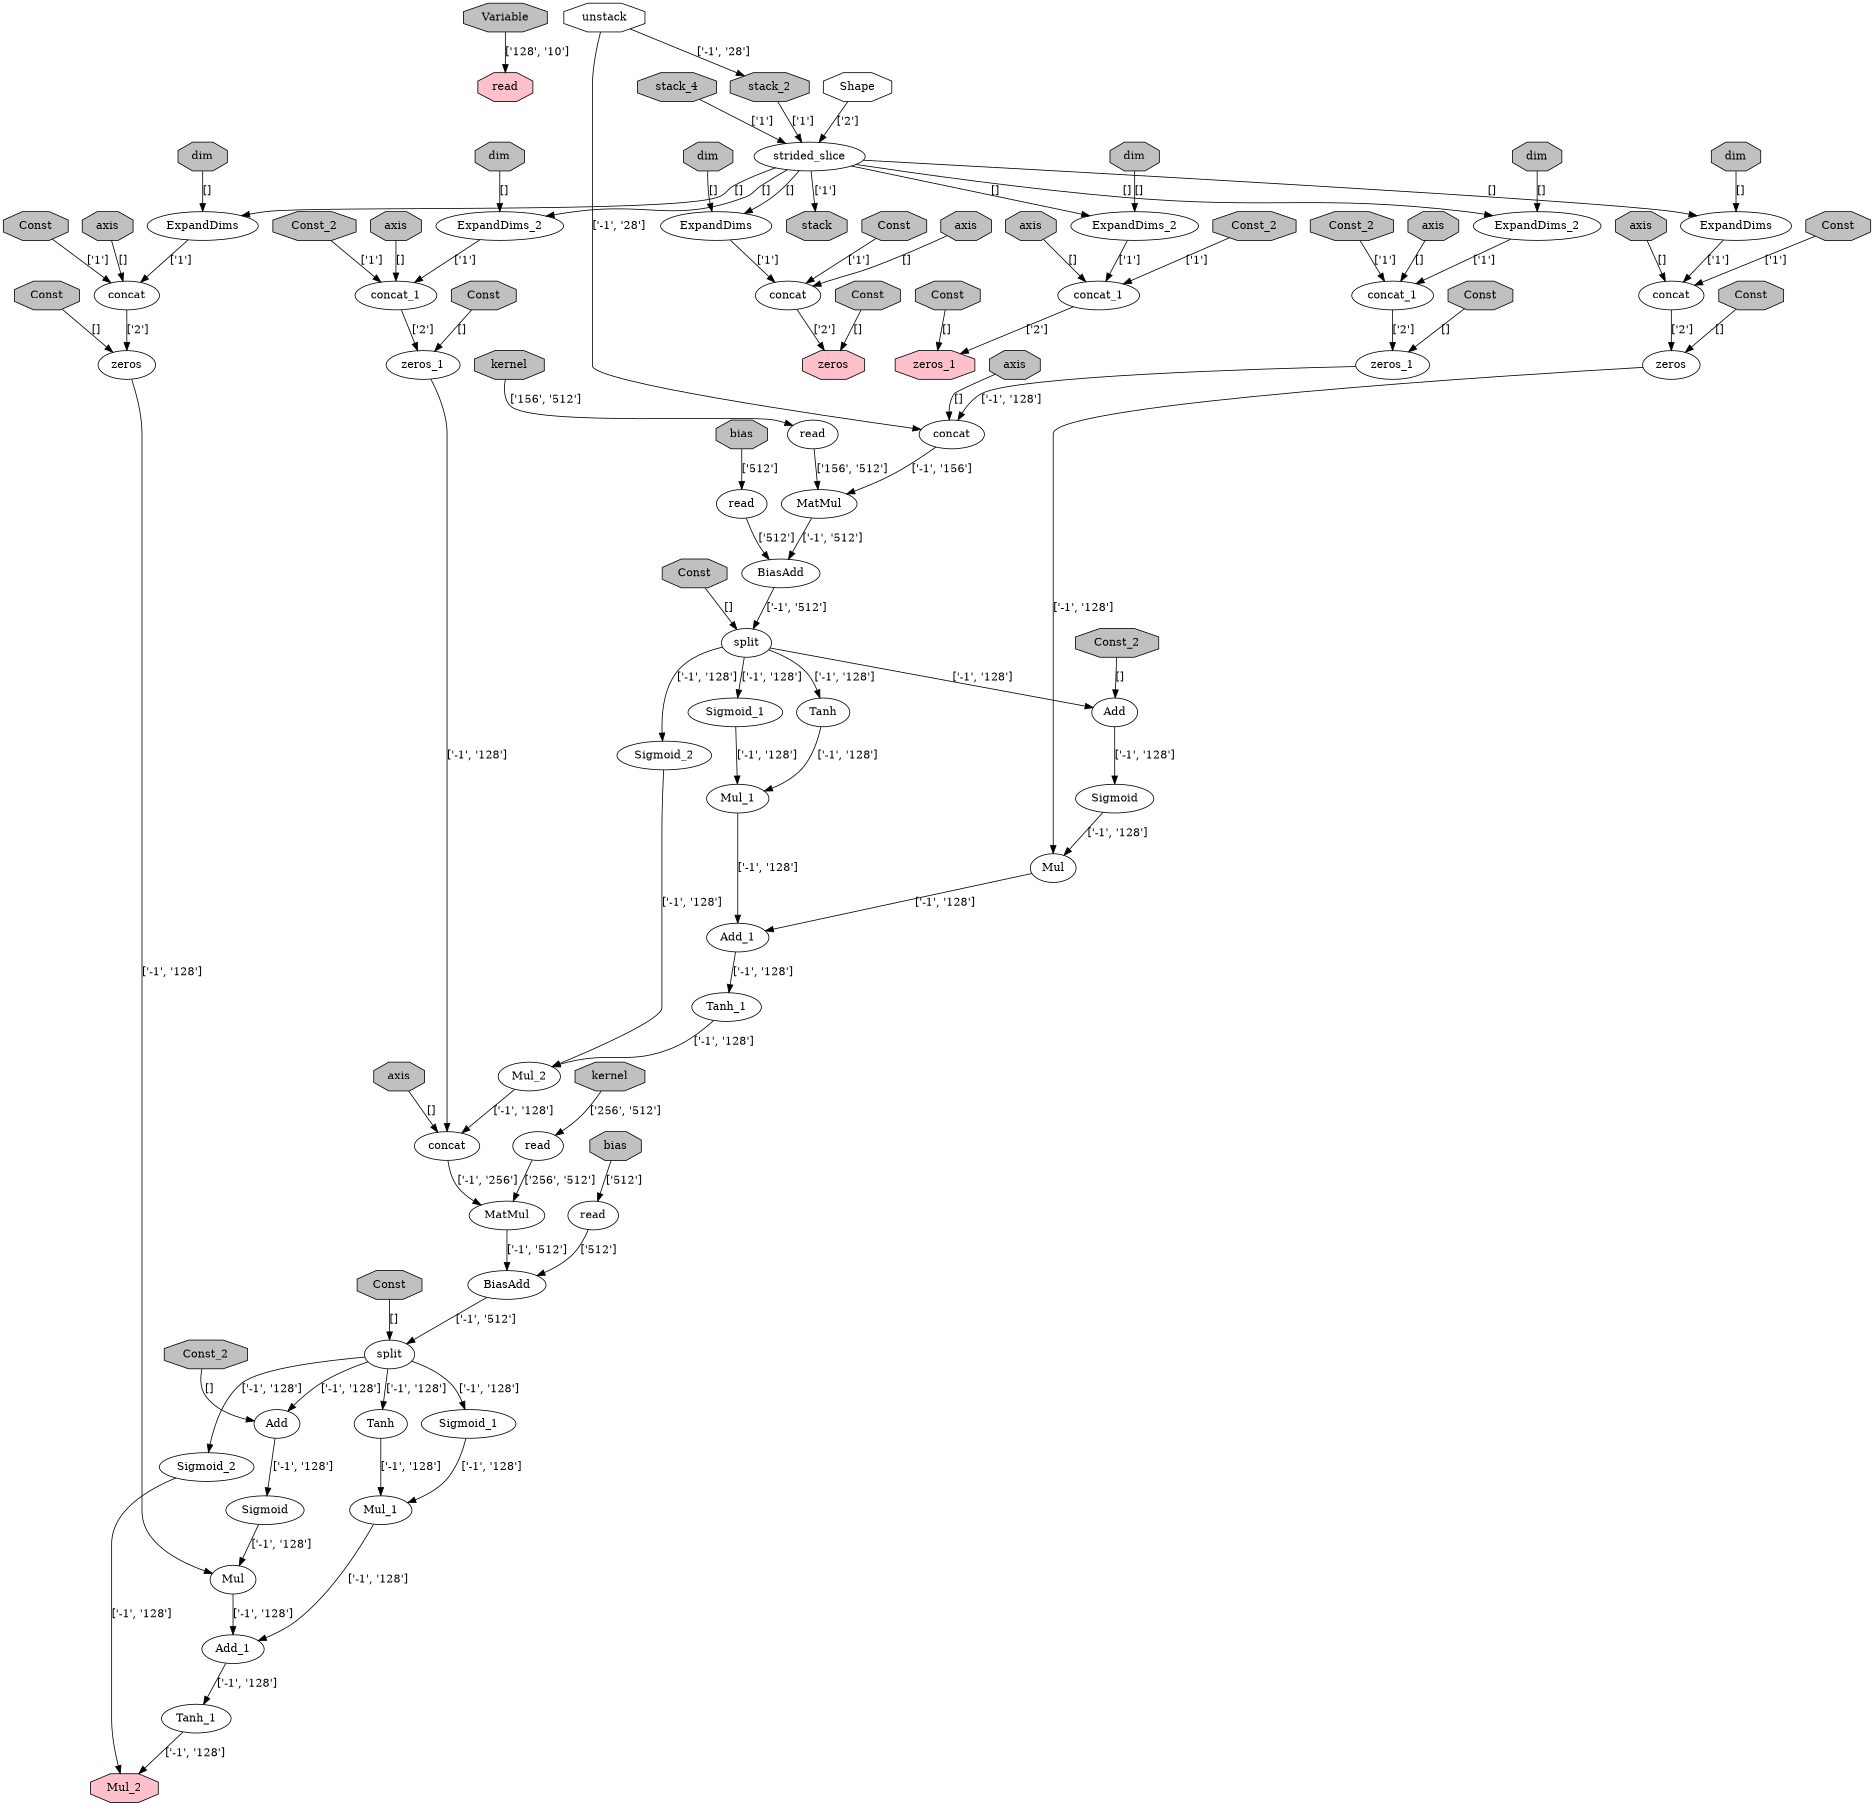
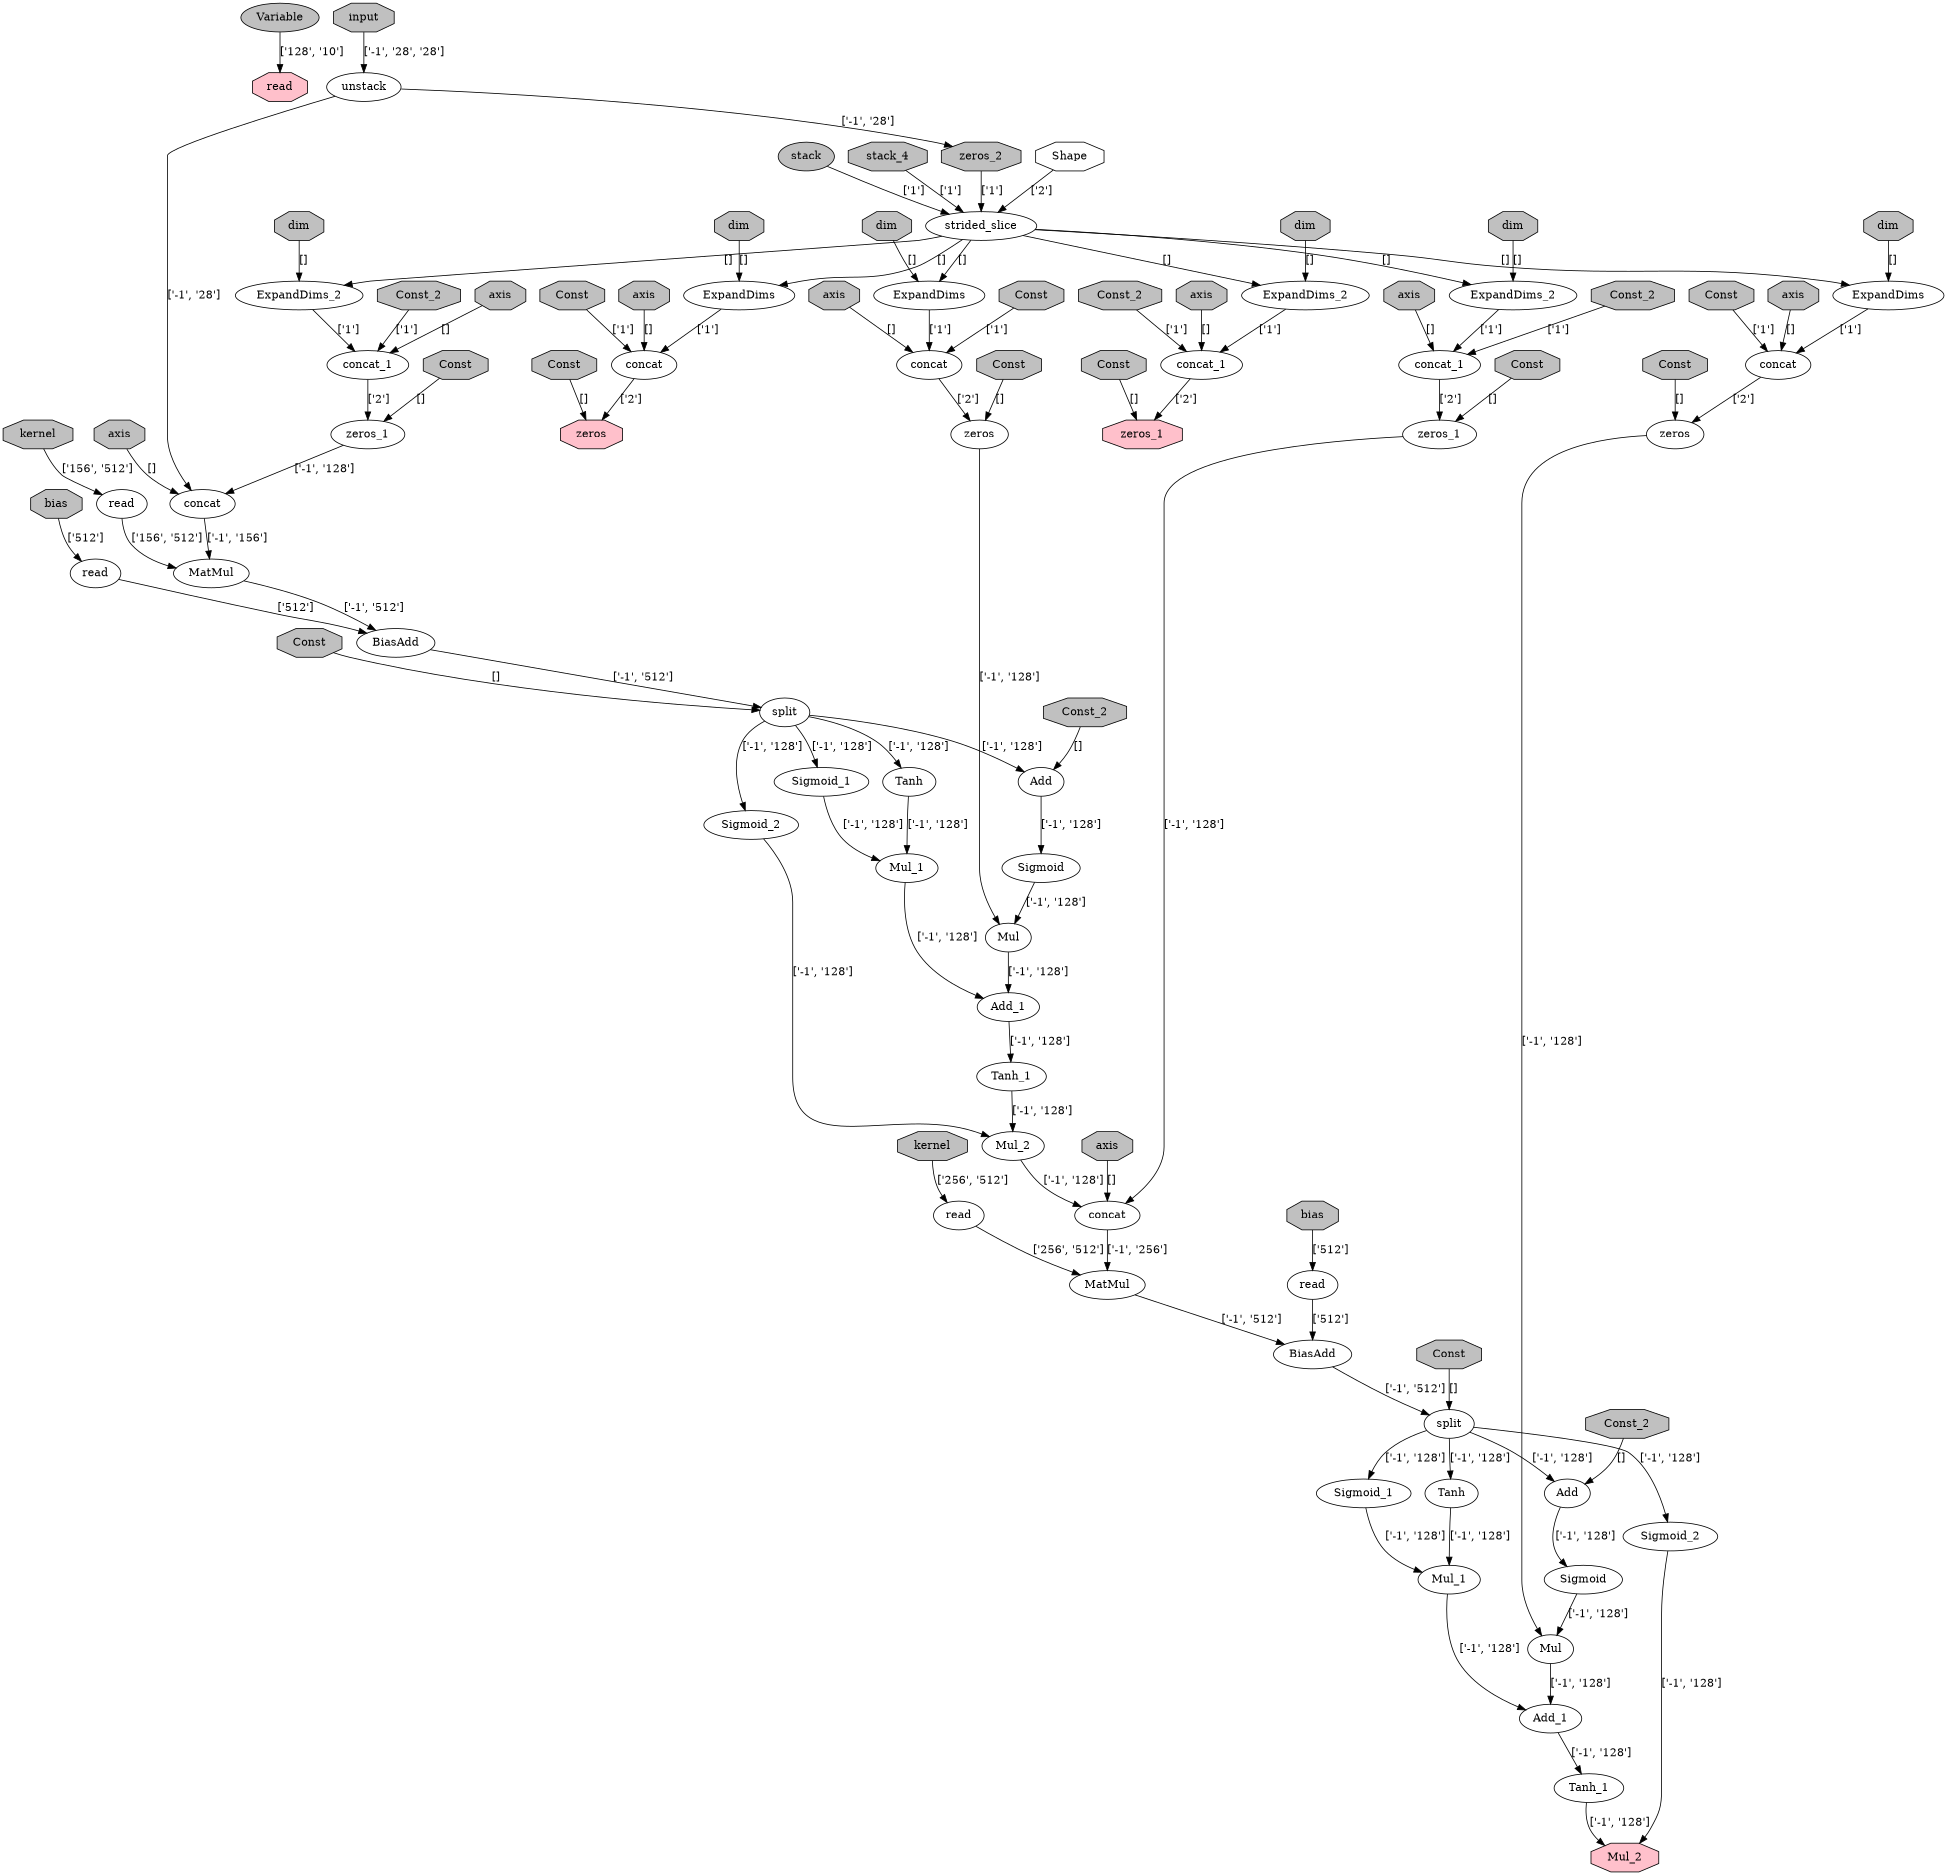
node "input": added
node "Variable": shape octagon -> ellipse
node "unstack": shape octagon -> ellipse
node "stack_2": label "stack_2" -> "zeros_2"
edge "strided_slice" -> "stack": reversed
node "stack": shape octagon -> ellipse
